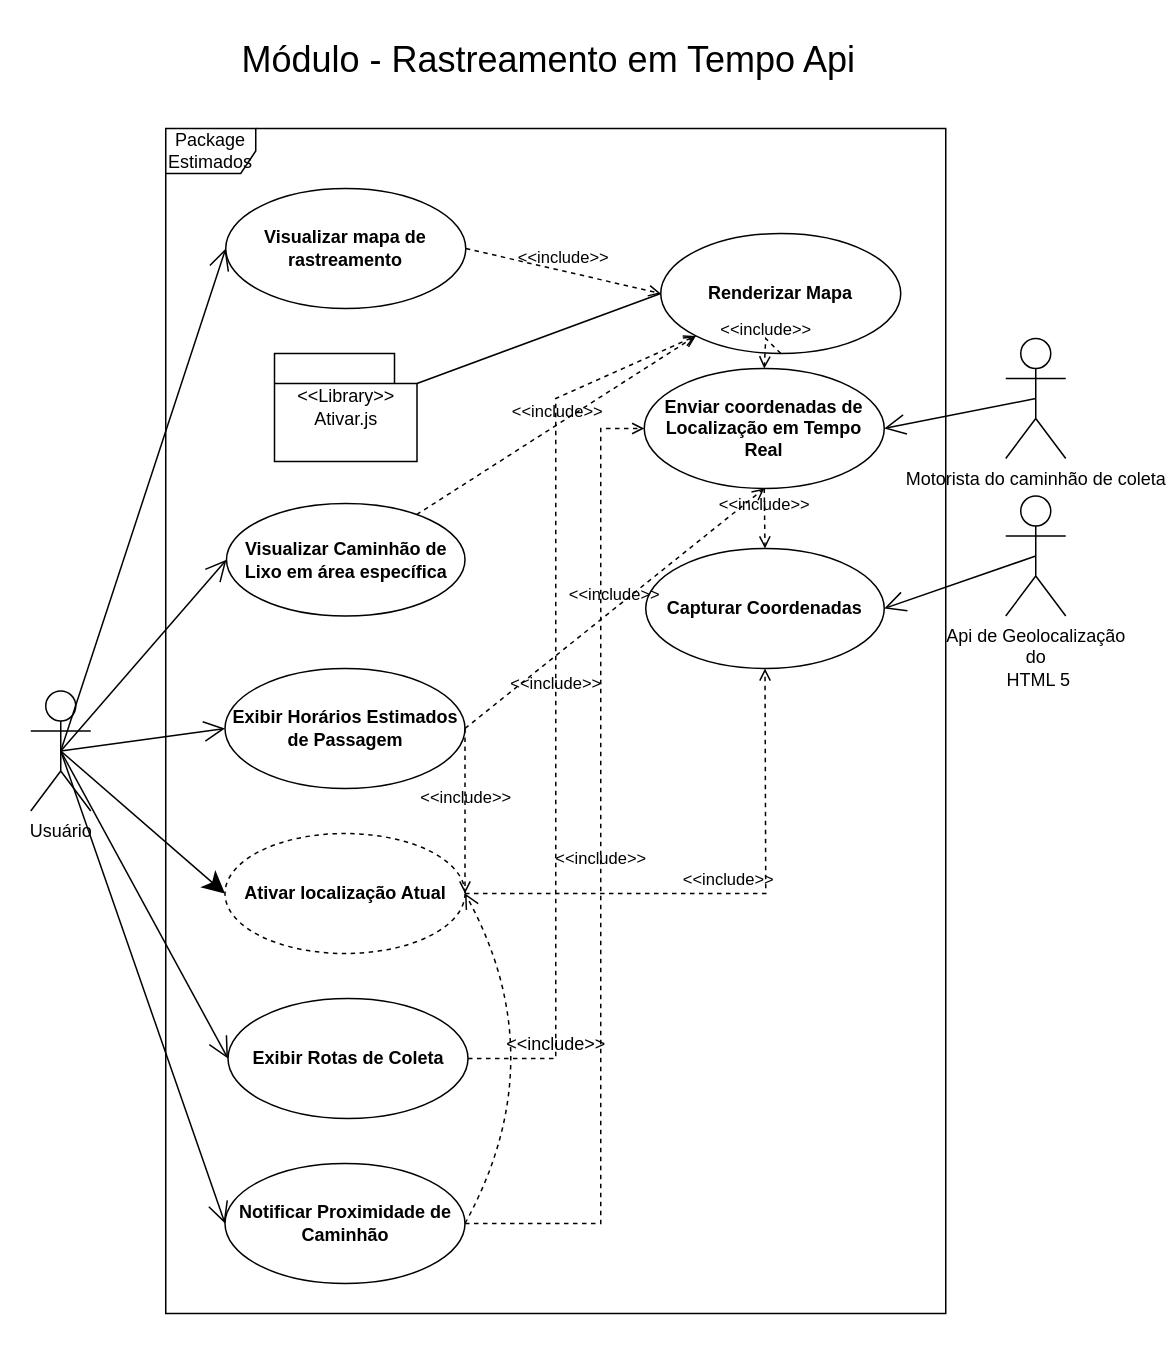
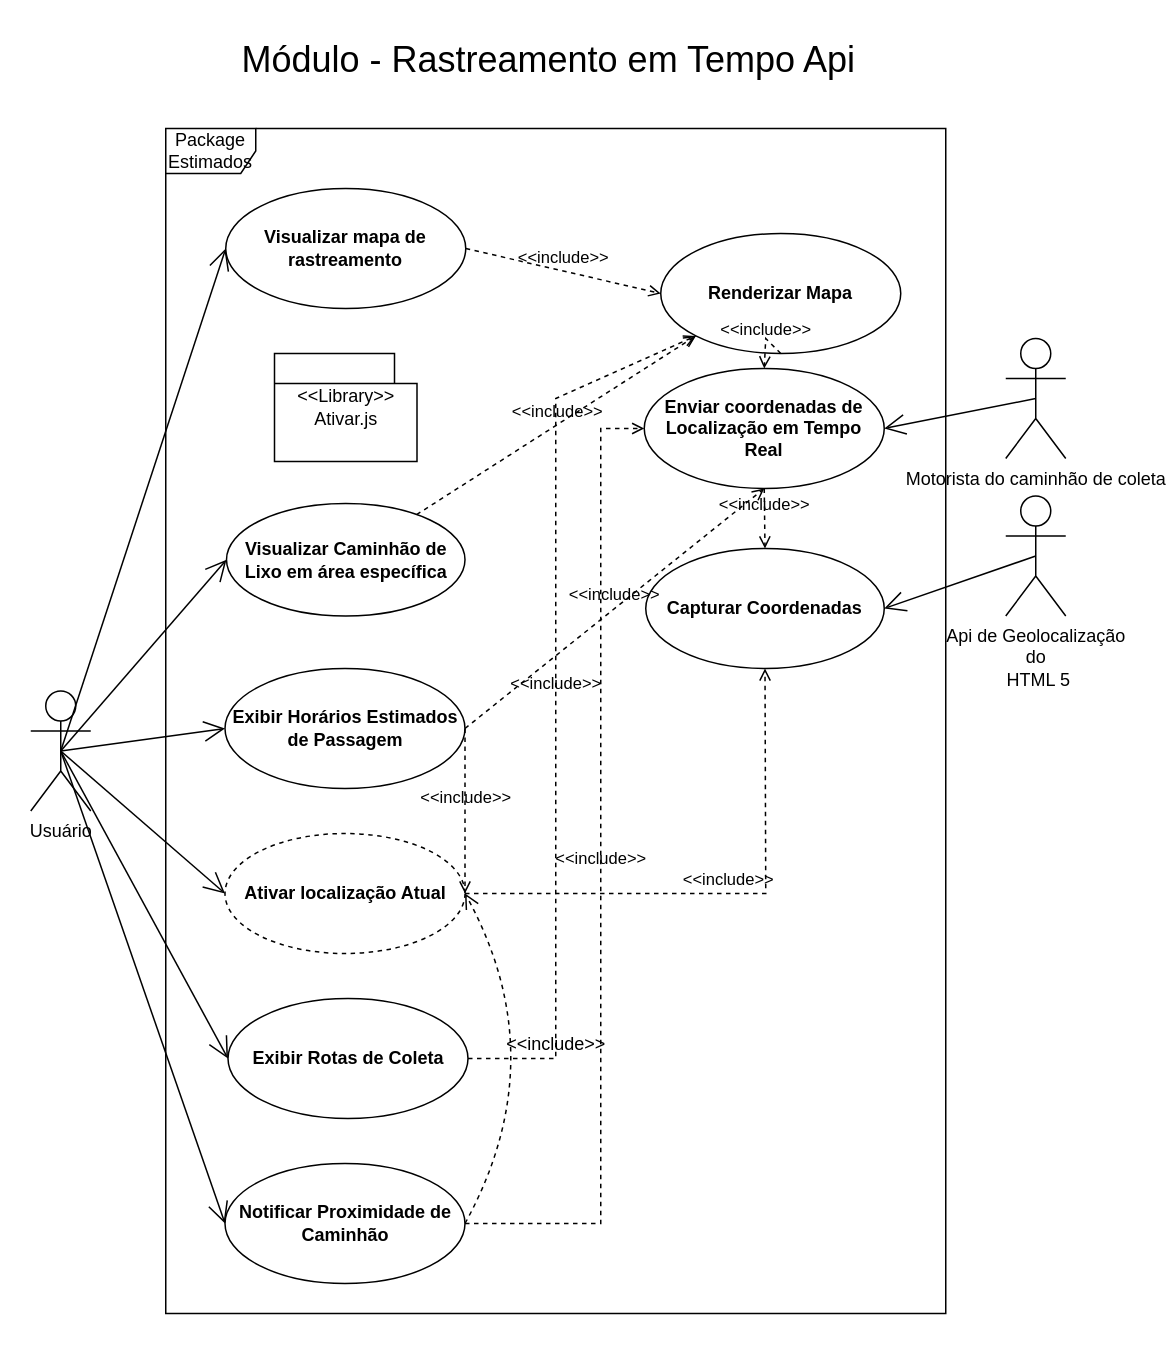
edge "Renderizar Mapa" -- "<<Library>> Ativar.js": removed
edge "Usuário" -> "Ativar localização Atual": arrowhead classic -> open
